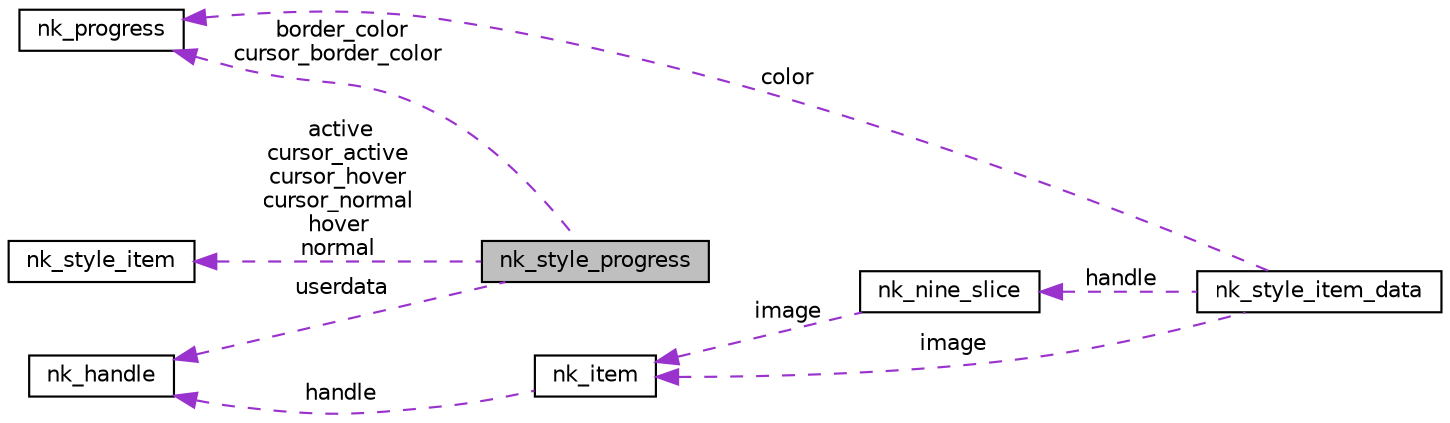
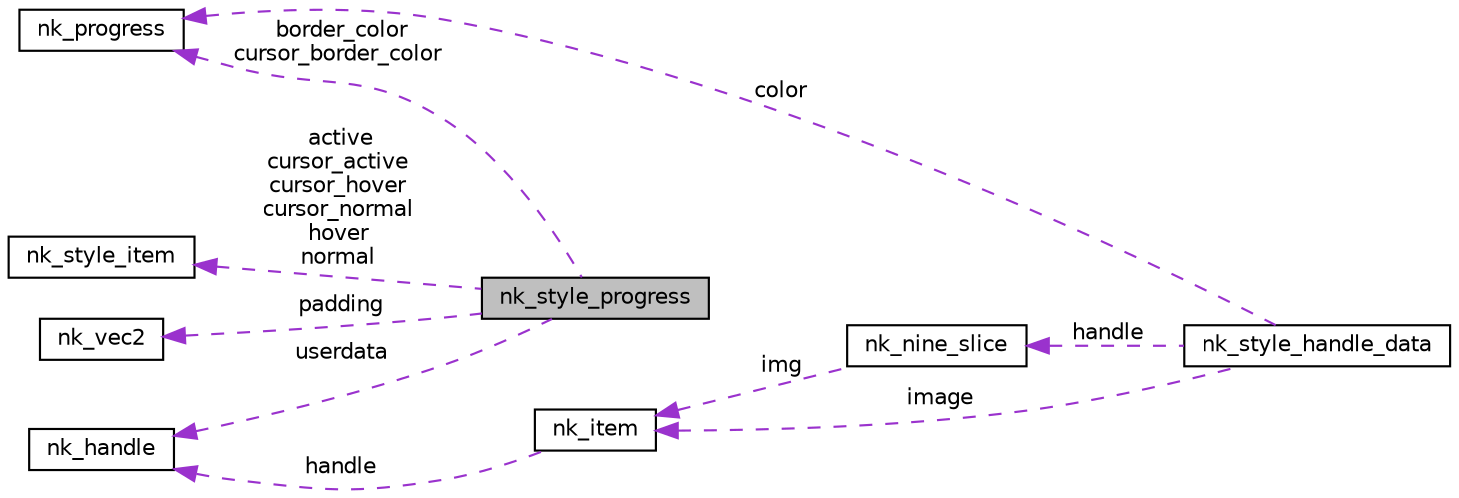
node "nk_style_item_data": label "nk_style_item_data" -> "nk_style_handle_data"
edge "nk_nine_slice" -> "nk_item": label " image" -> " img"
node "nk_vec2": added
